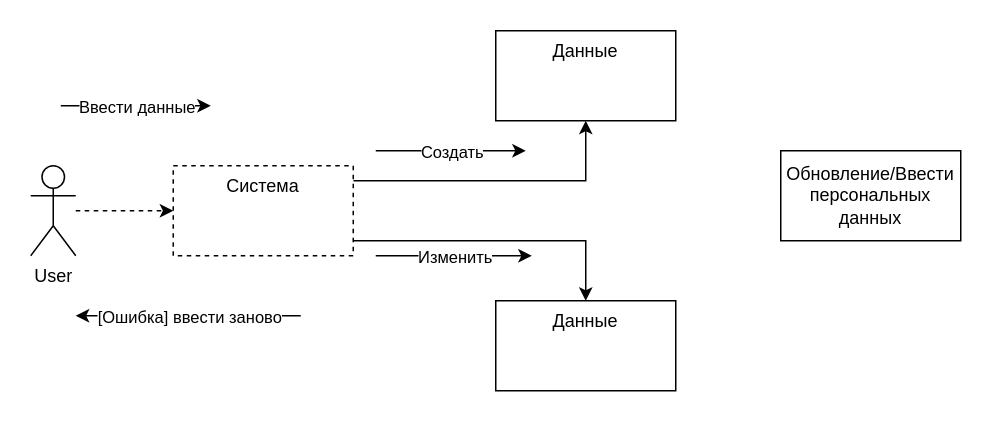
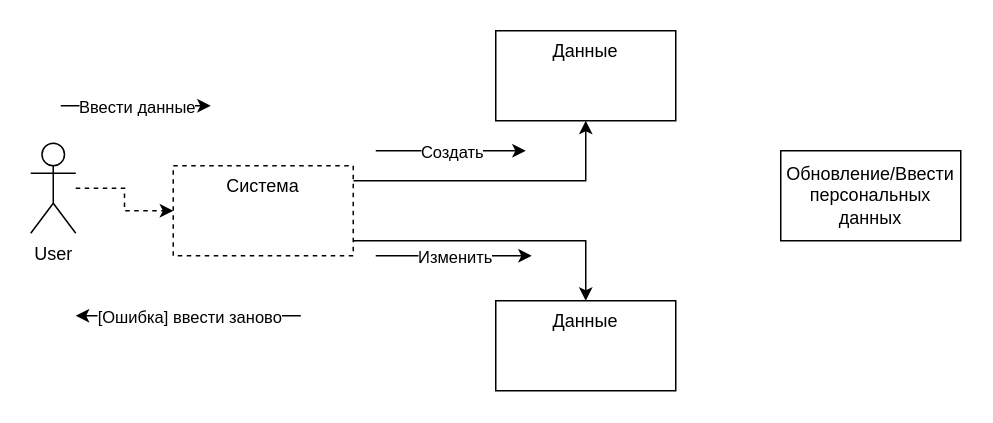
node "User": moved (53, 211) -> (53, 188)
